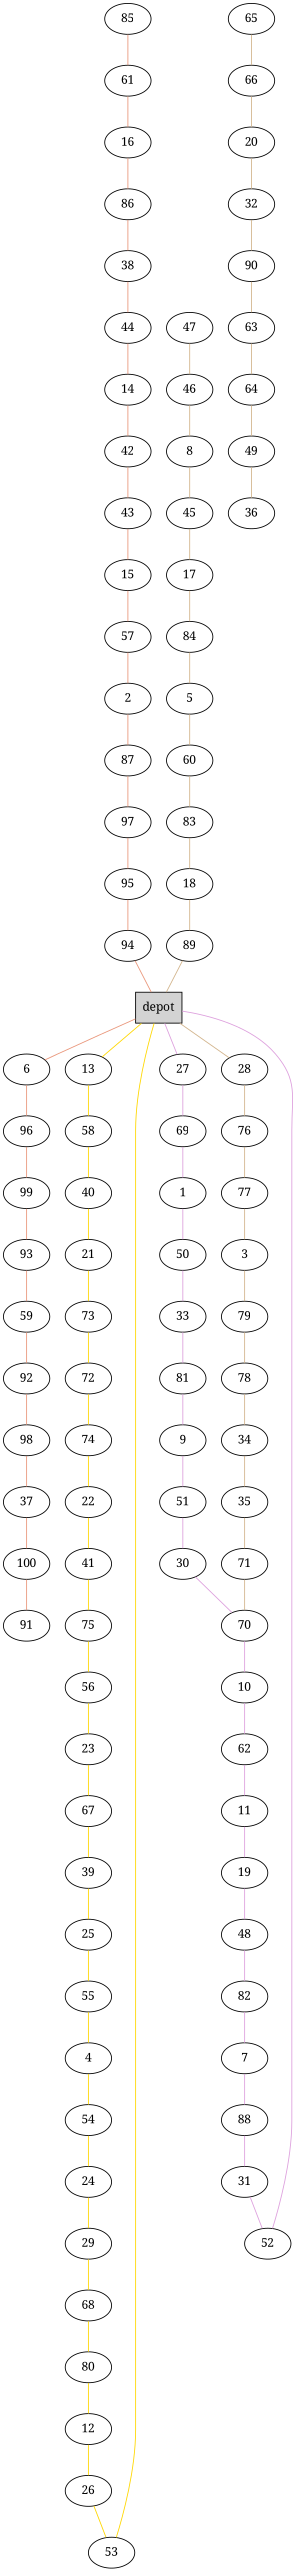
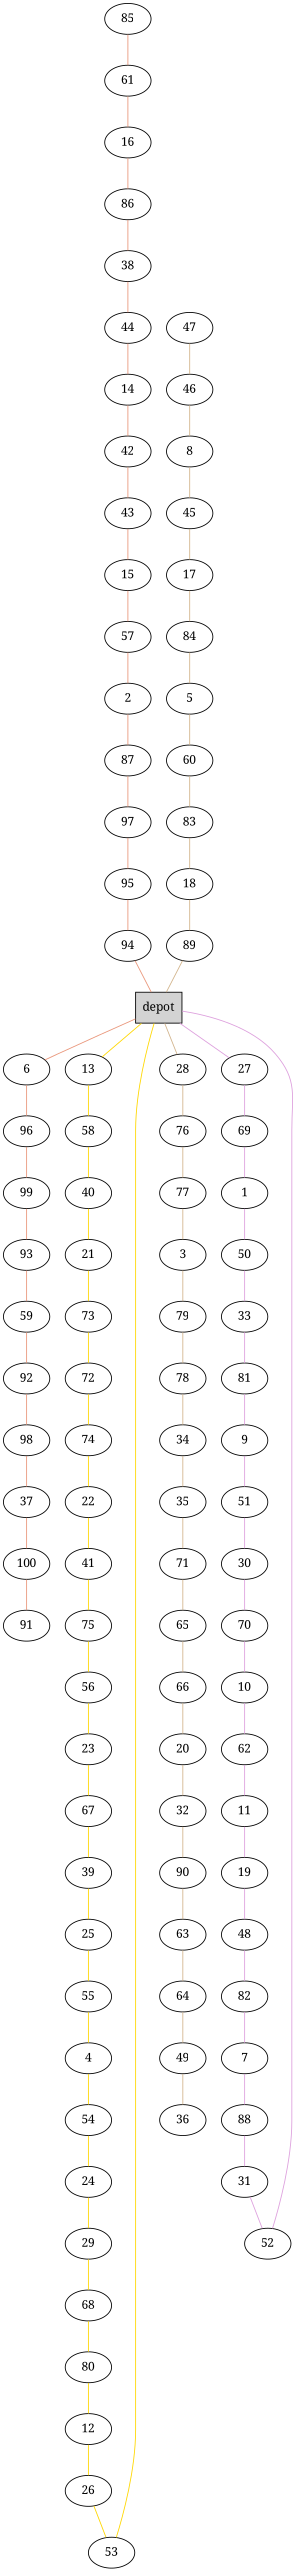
edge "71" -- "70": now "71" -- "65"
